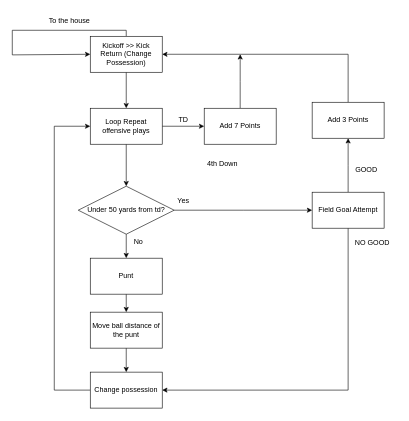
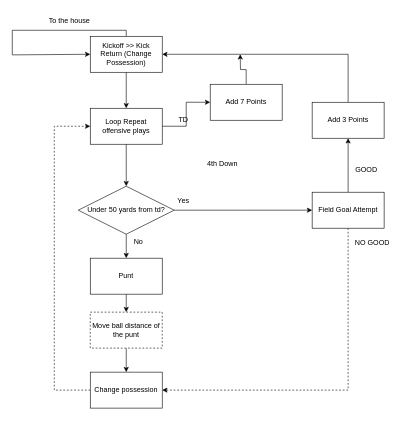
node "Add 7 Points": moved (240, 126) -> (246, 102)
edge "Change possession" -> "Loop Repeat offensive plays": style solid -> dashed
node "Move ball distance of the punt": style solid -> dashed
edge "Field Goal Attempt" -> "Change possession": style solid -> dashed
